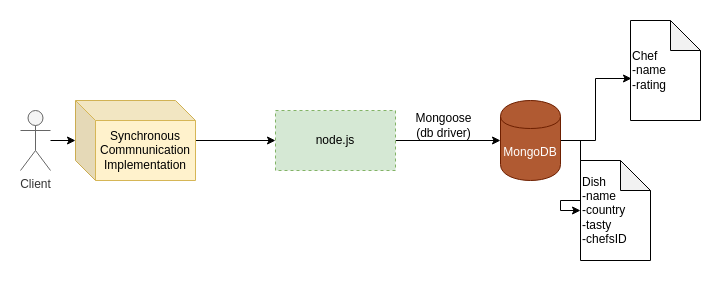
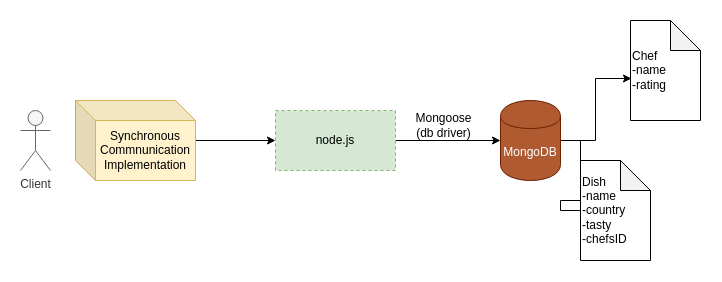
edge "Client" -> "Synchronous Commnunication Implementation": removed
edge "MongoDB" -> "Dish -name -country -tasty -chefsID": arrowhead classic -> none
